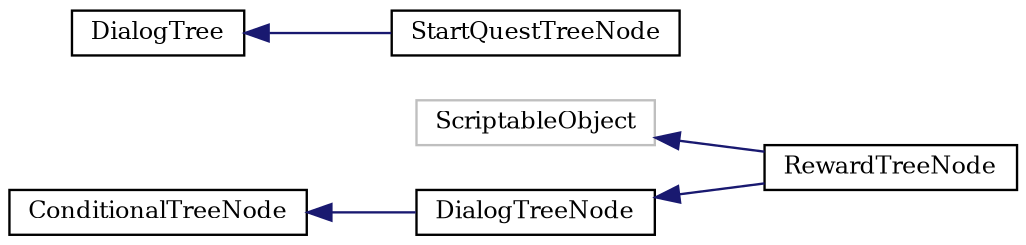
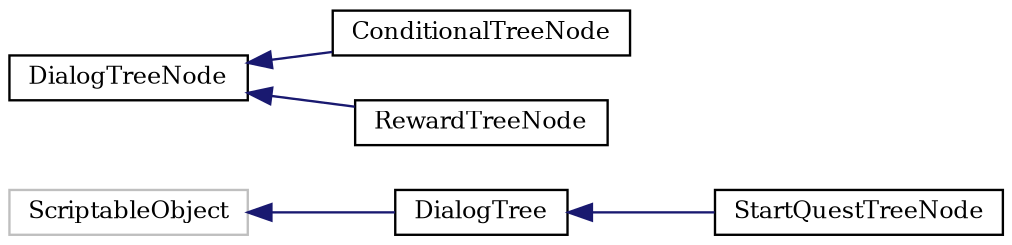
edge "RewardTreeNode" -> "ScriptableObject": now "DialogTree" -> "ScriptableObject"
edge "DialogTreeNode" -> "ConditionalTreeNode": reversed
